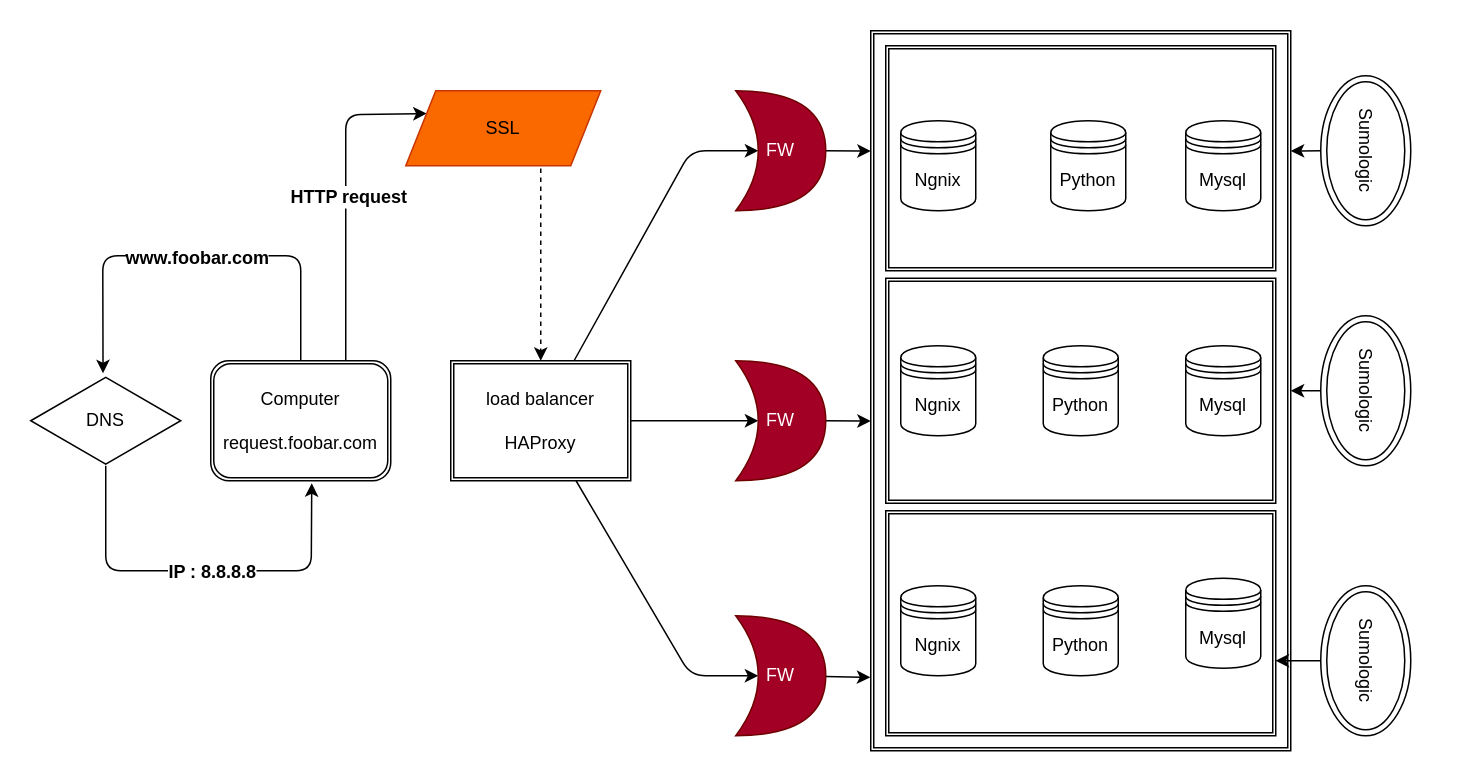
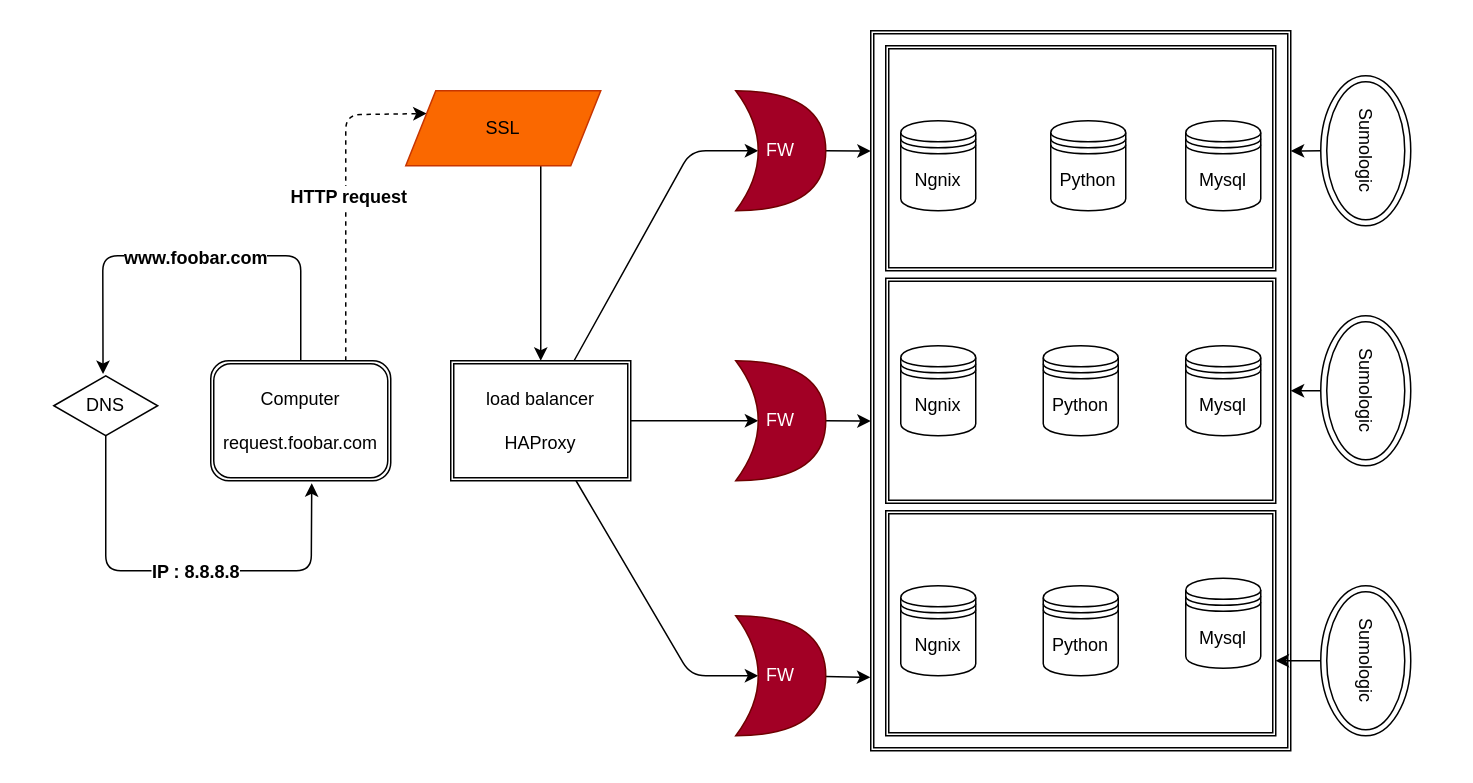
edge "SSL" -> "load balancer HAProxy": style dashed -> solid
edge "Computer request.foobar.com" -> "SSL": style solid -> dashed
node "DNS": size 150x90 -> 150x60
